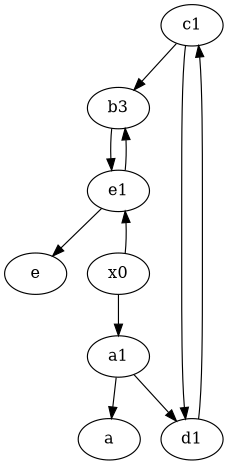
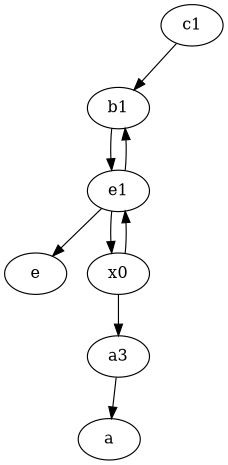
node "b3": label "b3" -> "b1"
edge "e1" -> "x0": added
node "a1": label "a1" -> "a3"
node "d1": removed
